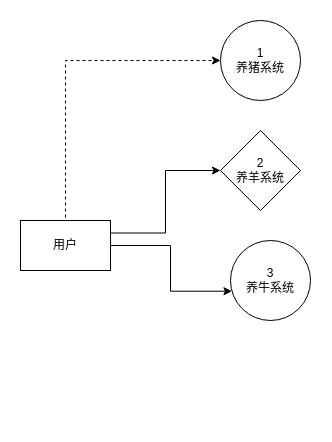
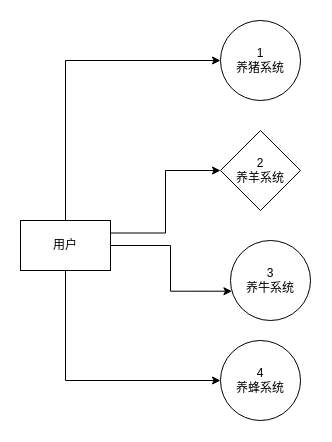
edge "用户" -> "1 养猪系统": style dashed -> solid
edge "用户" -> "4 养蜂系统": added
node "4 养蜂系统": added
